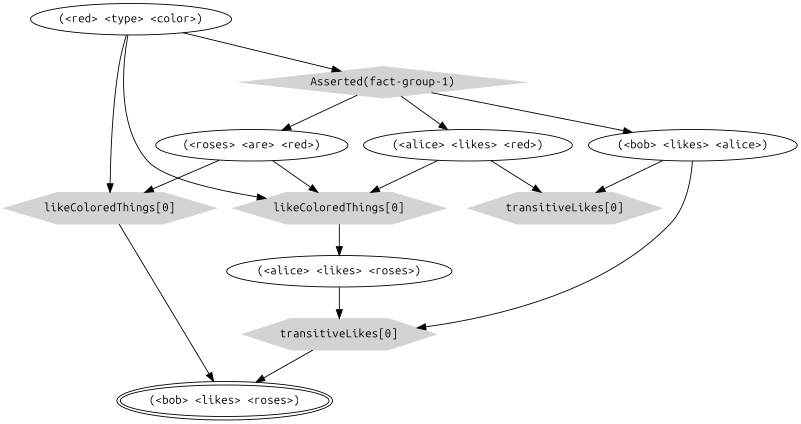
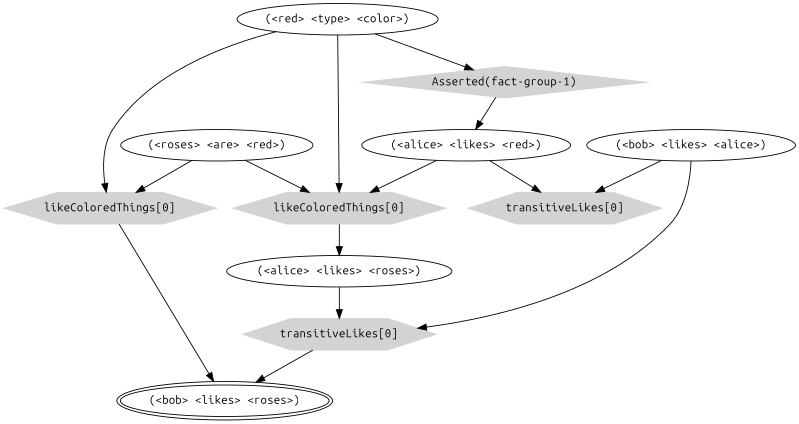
edge "Asserted(fact-group-1)" -> "(<roses> <are> <red>)": removed
edge "Asserted(fact-group-1)" -> "(<bob> <likes> <alice>)": removed
